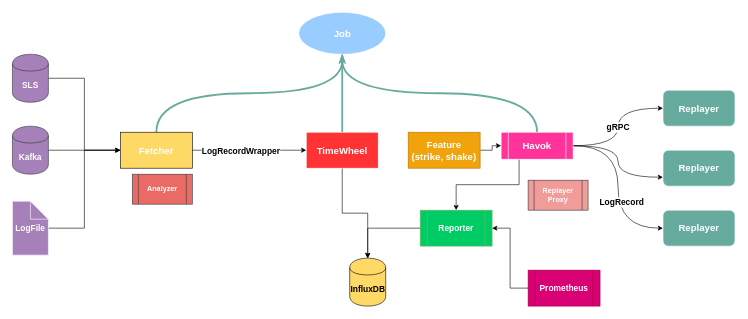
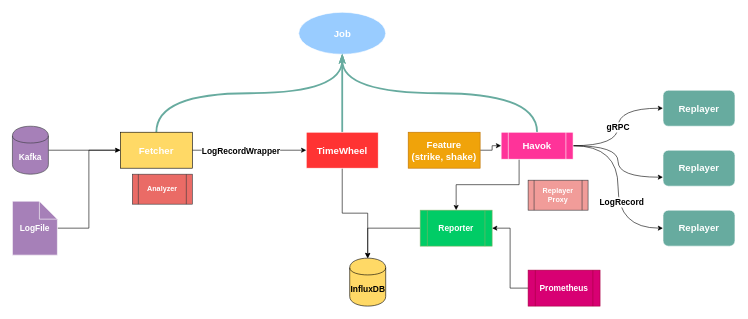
node "SLS": removed
edge "SLS" -> "Fetcher": removed
node "LogFile": size 36x54 -> 45x54
